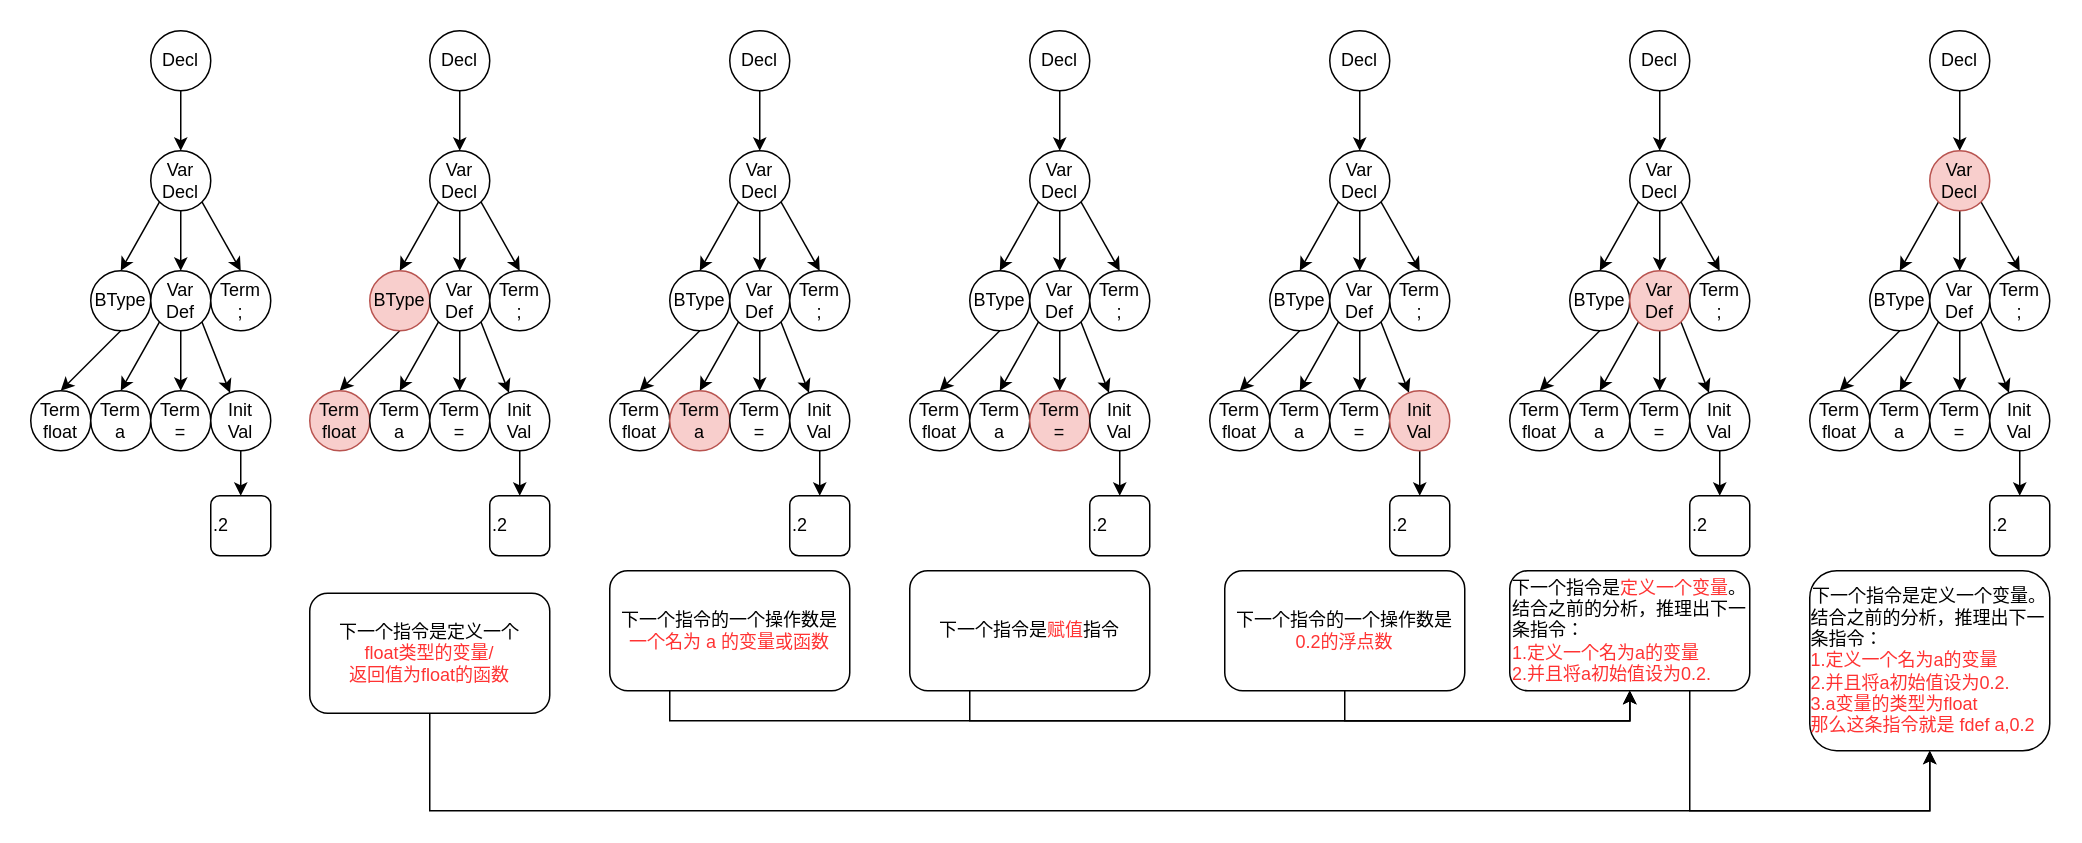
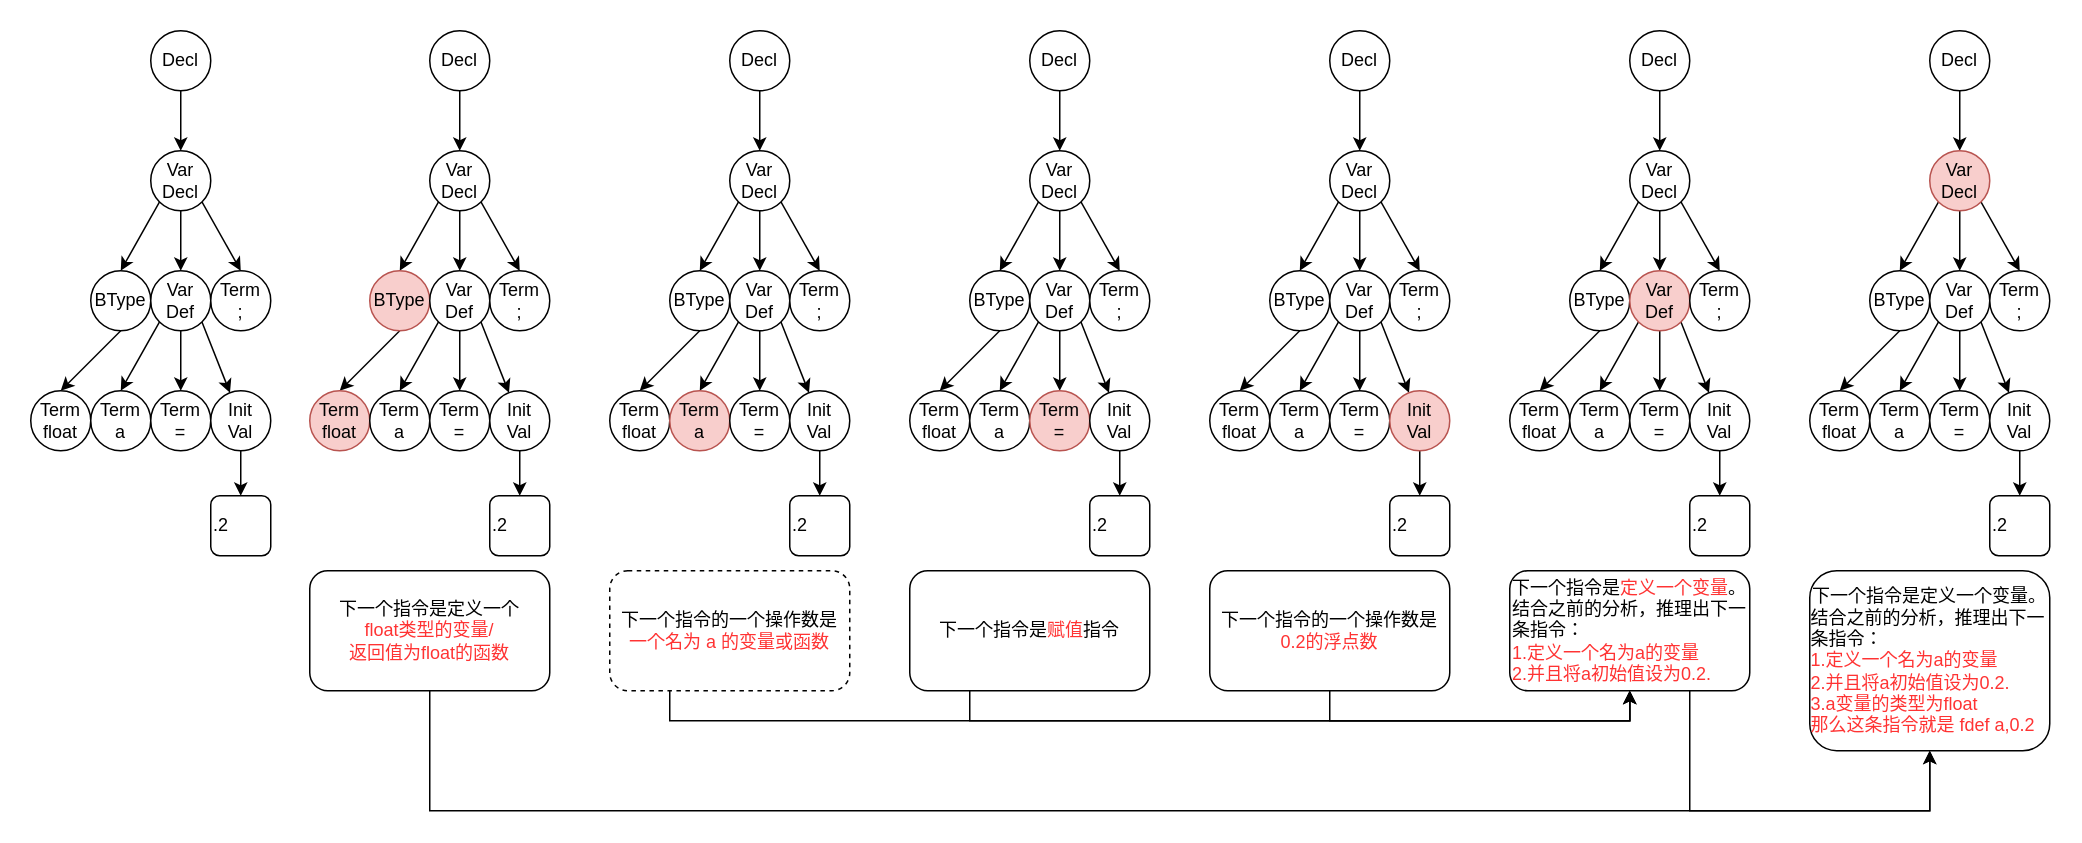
node "下一个指令的一个操作数是 一个名为 a 的变量或函数": style solid -> dashed
node "下一个指令的一个操作数是0.2的浮点数": moved (1345, 631) -> (1330, 631)
node "下一个指令是定义一个 float类型的变量/ 返回值为float的函数": moved (430, 653) -> (430, 631)
